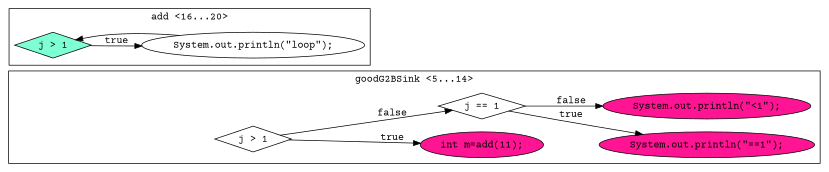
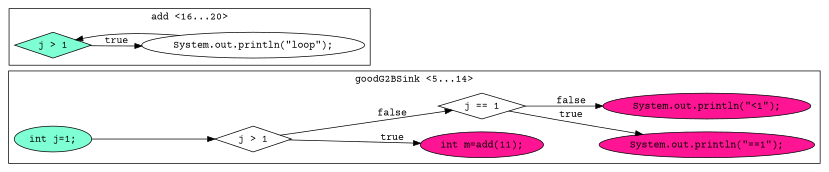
node "int j=1;": added
